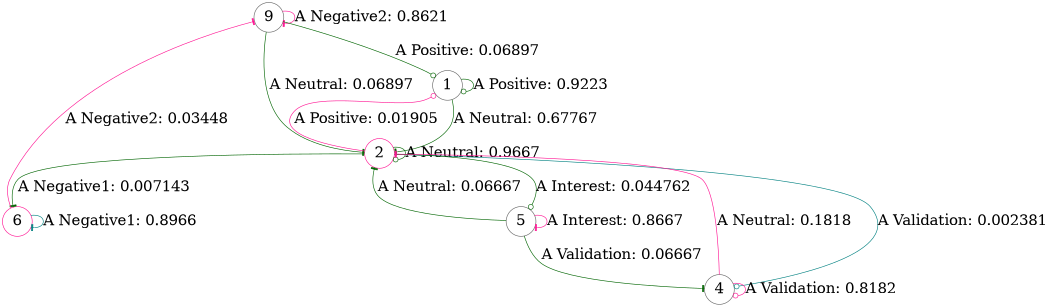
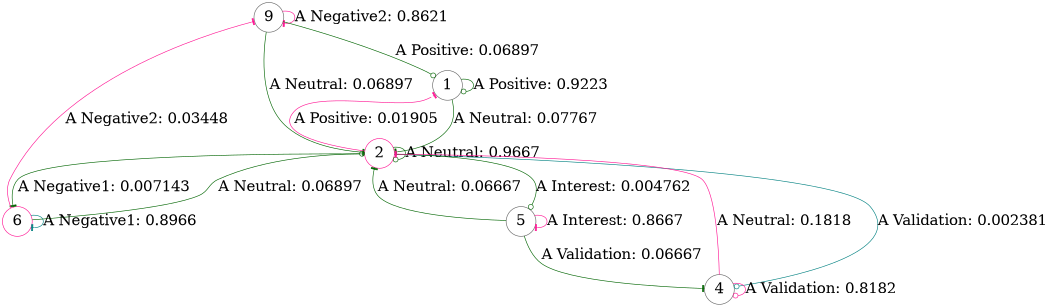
edge "2" -> "1": arrowhead odot -> tee
edge "1" -> "2": label "A Neutral: 0.67767  " -> "A Neutral: 0.07767  "
edge "2" -> "5": label "A Interest: 0.044762  " -> "A Interest: 0.004762  "
edge "6" -> "2": added, label "A Neutral: 0.06897"
